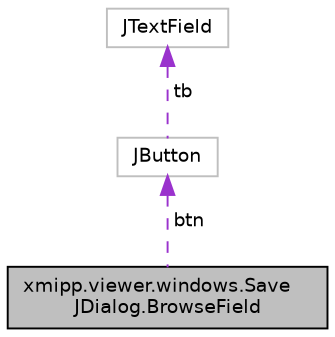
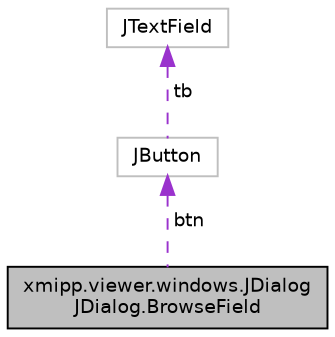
node "xmipp.viewer.windows.Save JDialog.BrowseField": label "xmipp.viewer.windows.Save JDialog.BrowseField" -> "xmipp.viewer.windows.JDialog JDialog.BrowseField"
